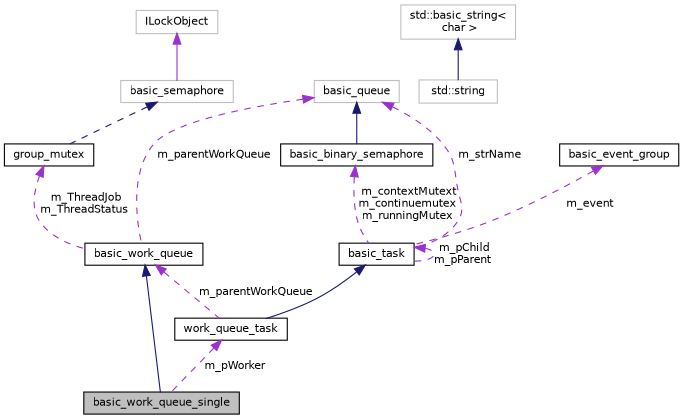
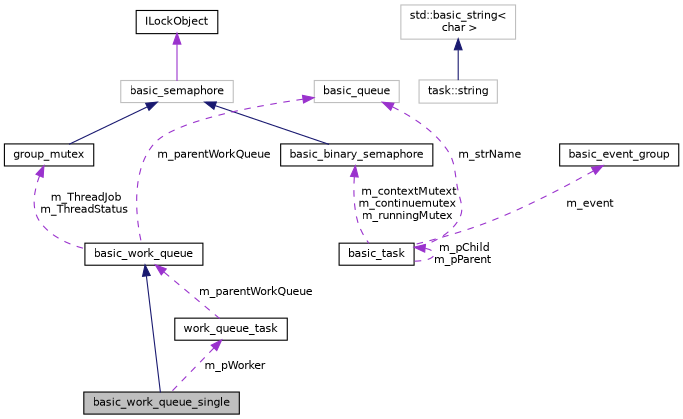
node "ILockObject": color grey75 -> black
node "std::string": label "std::string" -> "task::string"
edge "group_mutex" -> "basic_semaphore": style dashed -> solid
edge "basic_binary_semaphore" -> "basic_queue": now "basic_binary_semaphore" -> "basic_semaphore"
edge "work_queue_task" -> "basic_task": removed
